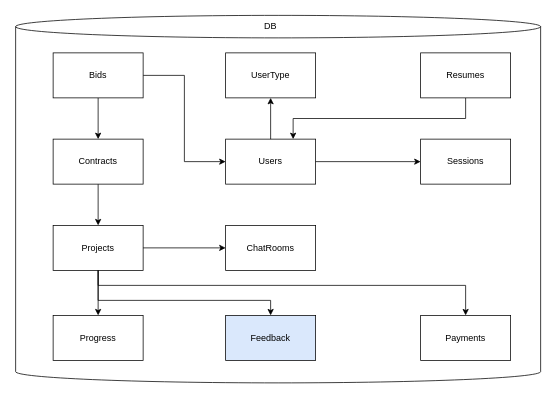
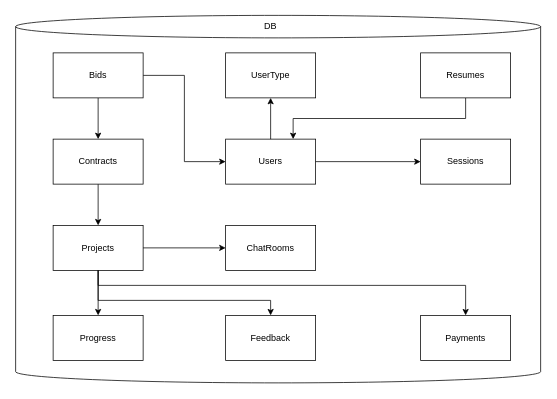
node "Feedback": fillcolor #dae8fc -> #ffffff
